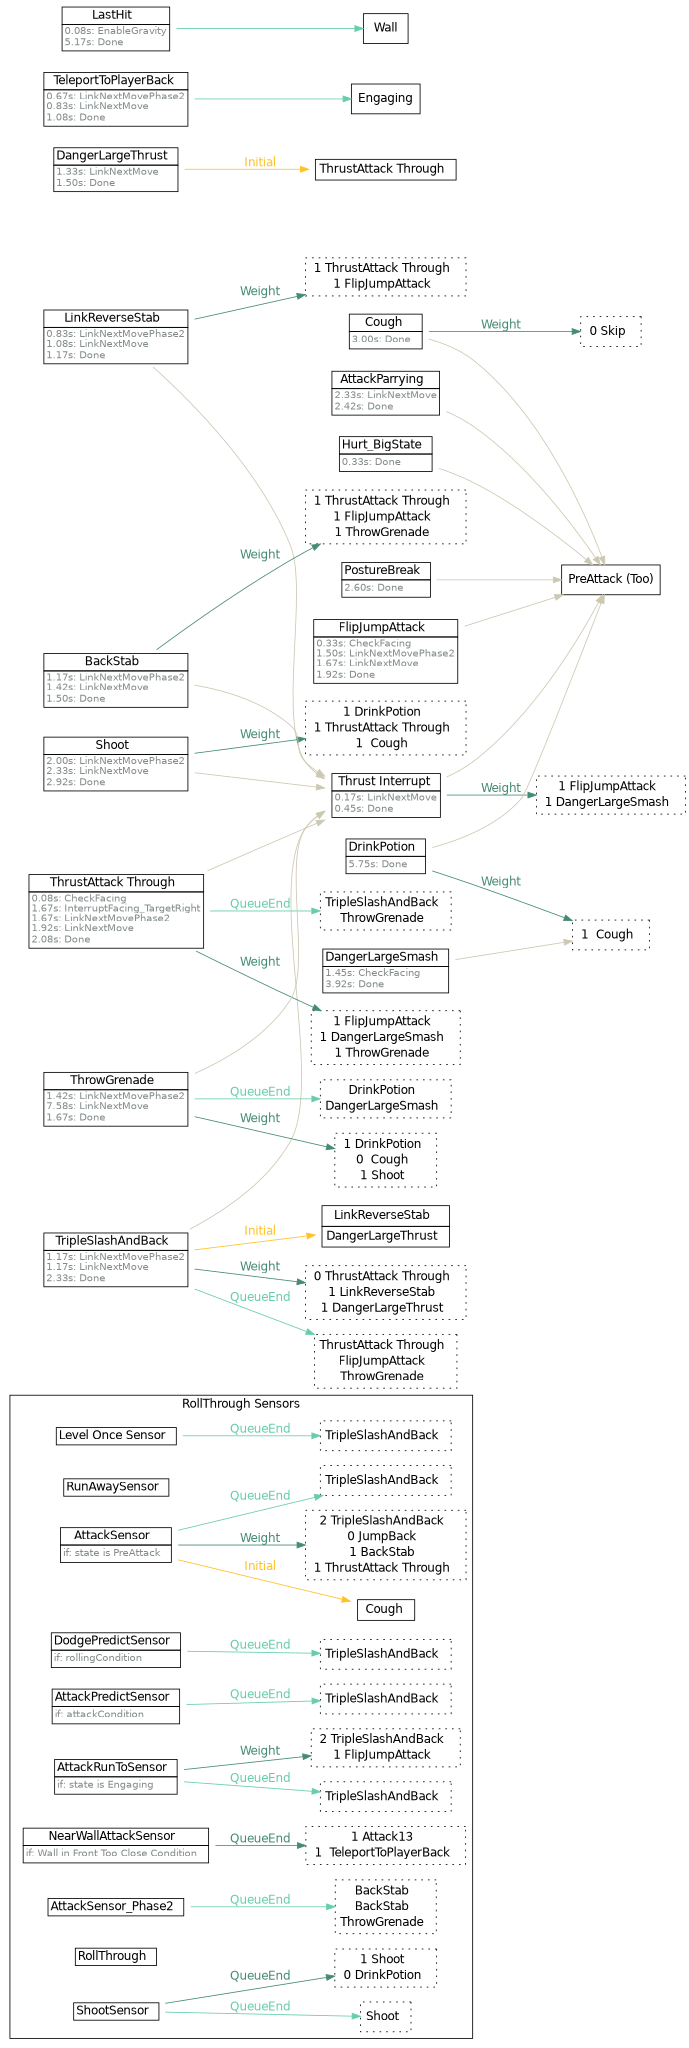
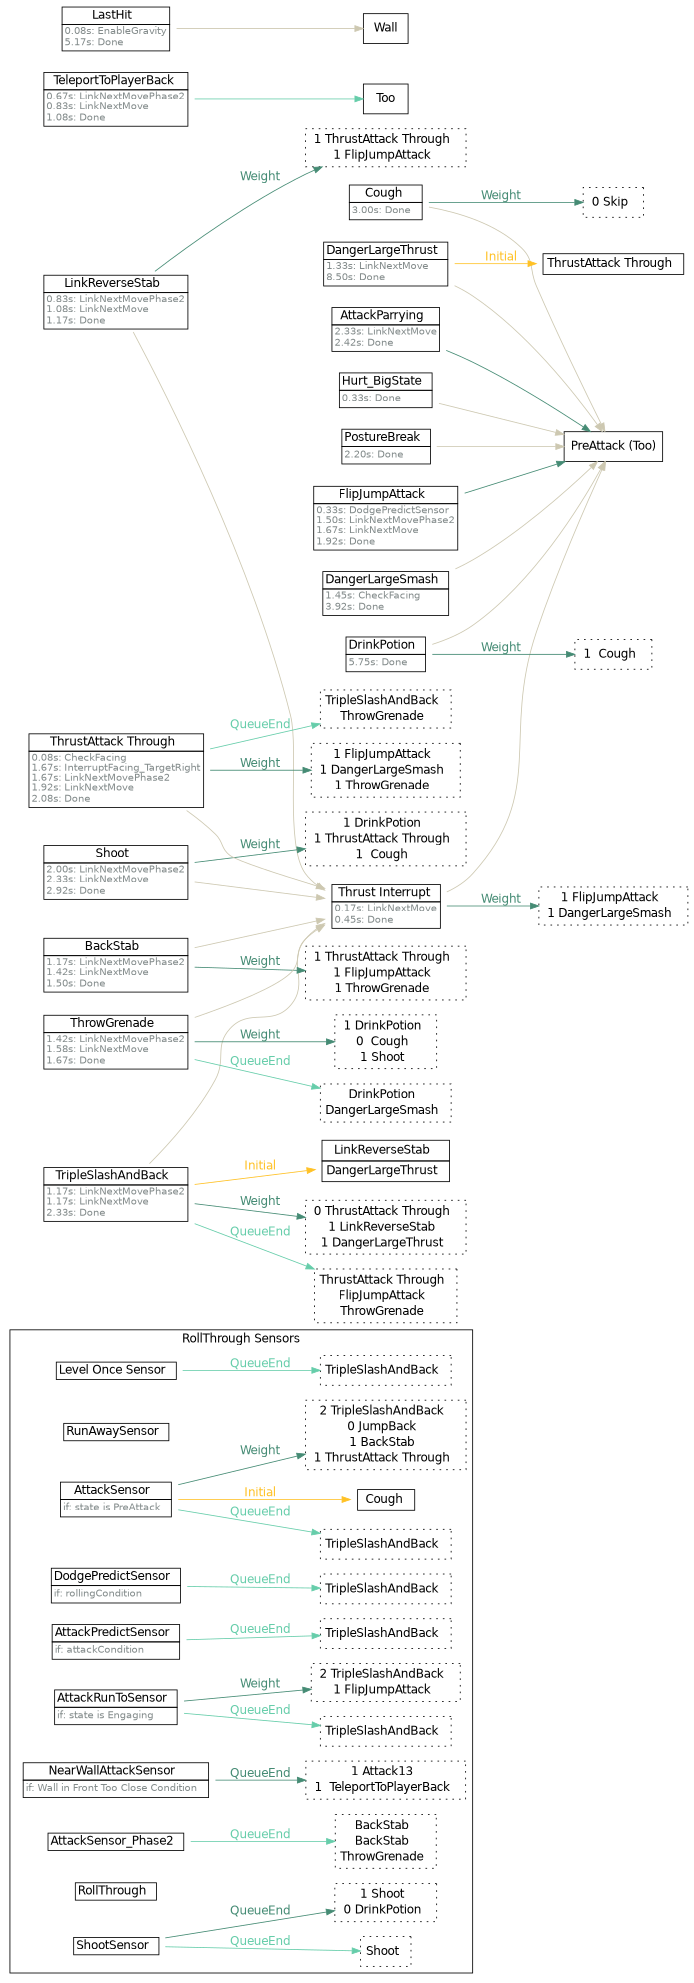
edge "LastHit" -> "Wall": color aquamarine3 -> cornsilk3
node "Engaging": label "Engaging" -> "Too"
node "DangerLargeThrust": text "1.50s: Done" -> "8.50s: Done"
edge "DangerLargeThrust" -> "PreAttack (Too)": added
edge "AttackParrying" -> "PreAttack (Too)": color cornsilk3 -> aquamarine4
node "PostureBreak": text "2.60s: Done" -> "2.20s: Done"
edge "FlipJumpAttack" -> "PreAttack (Too)": color cornsilk3 -> aquamarine4
node "FlipJumpAttack": text "0.33s: CheckFacing" -> "0.33s: DodgePredictSensor"
edge "DangerLargeSmash" -> "1  Cough": now "DangerLargeSmash" -> "PreAttack (Too)"
node "ThrowGrenade": text "7.58s: LinkNextMove" -> "1.58s: LinkNextMove"
